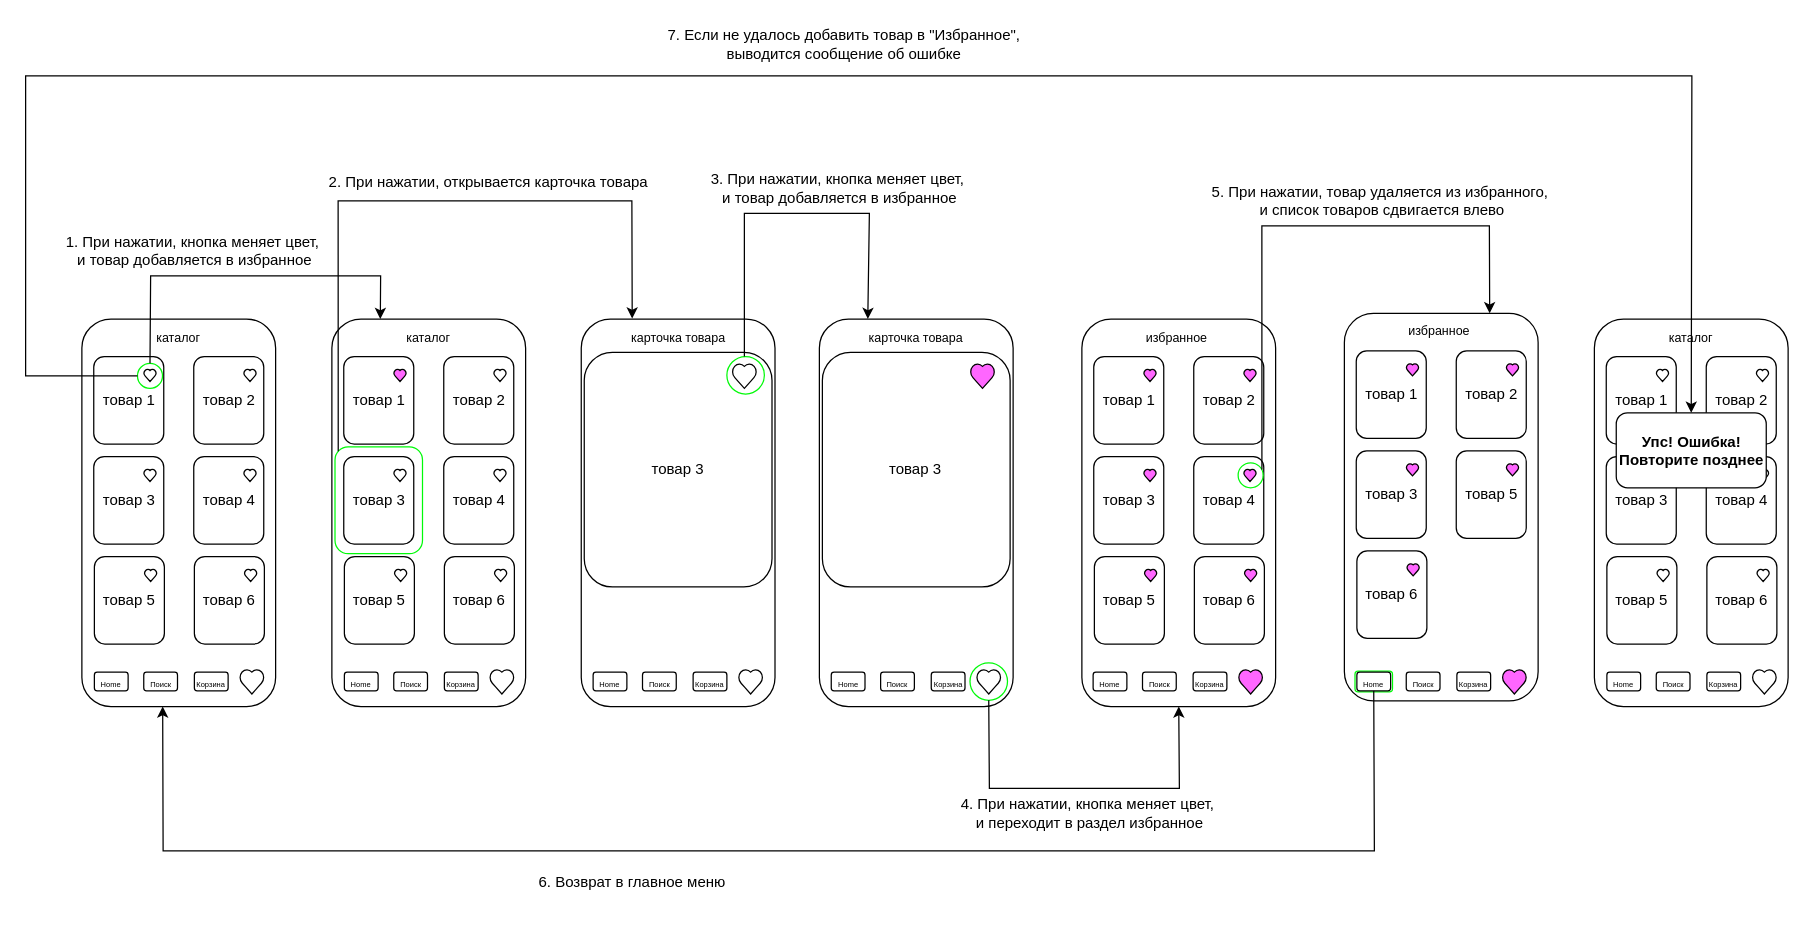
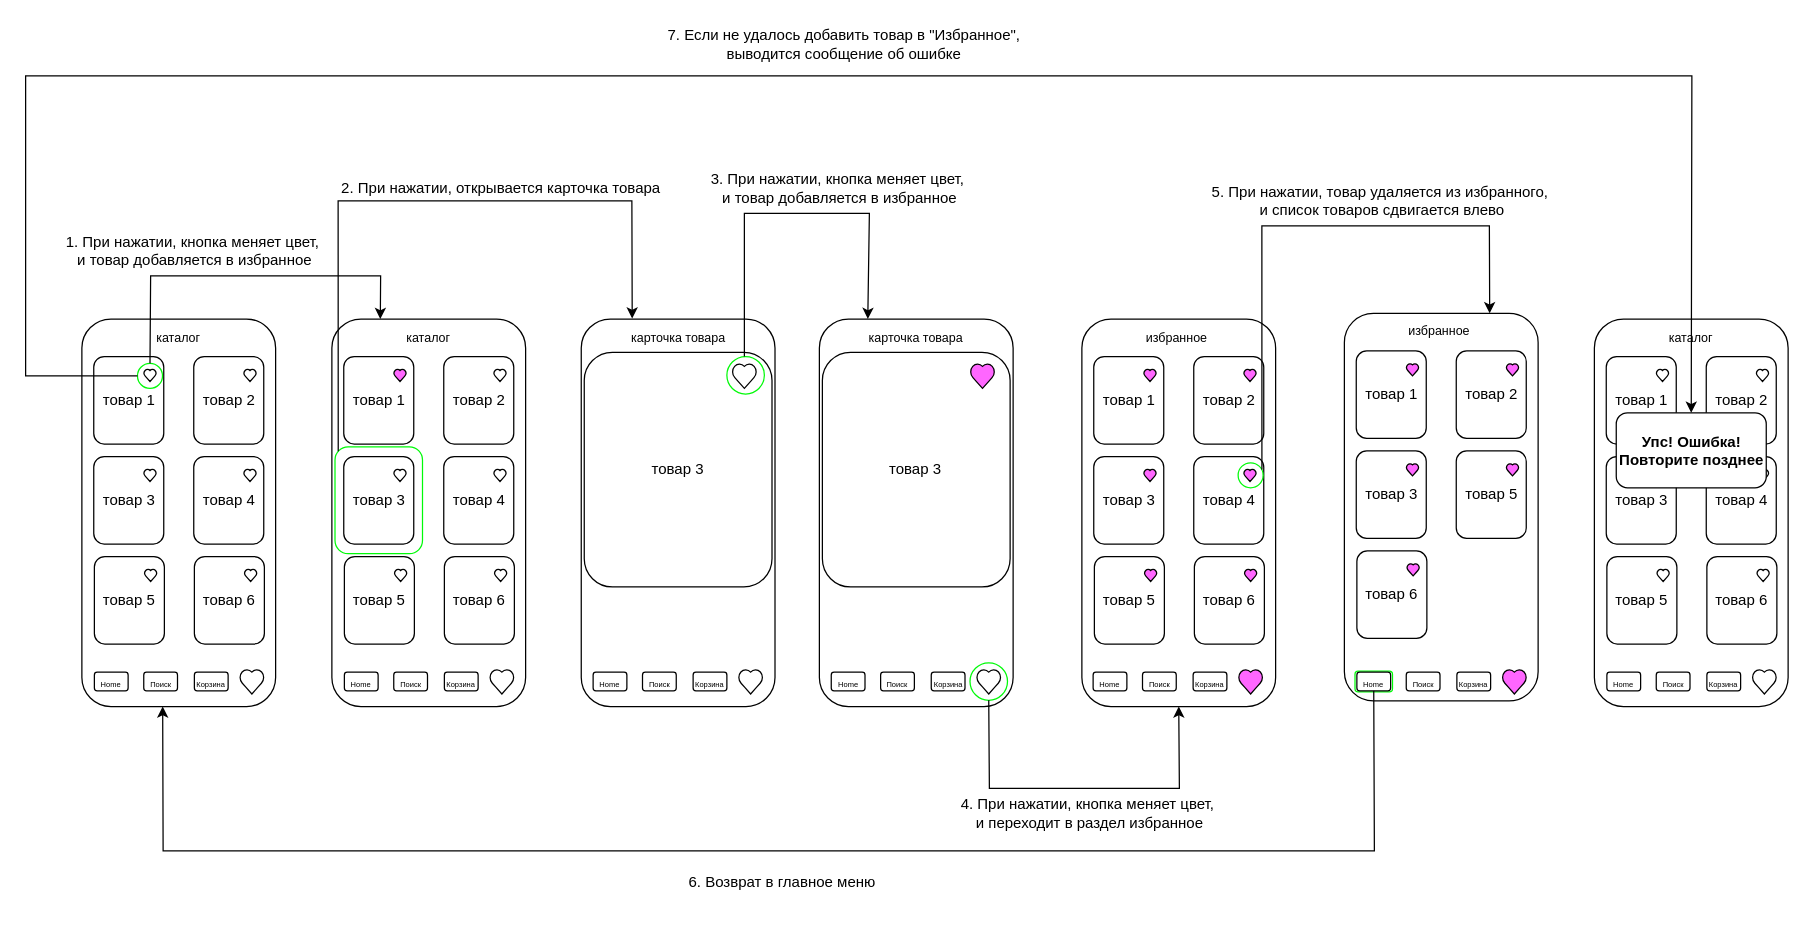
node "2. При нажатии, открывается карточка товара": moved (488, 182) -> (501, 188)
node "6. Возврат в главное меню": moved (632, 882) -> (782, 882)
